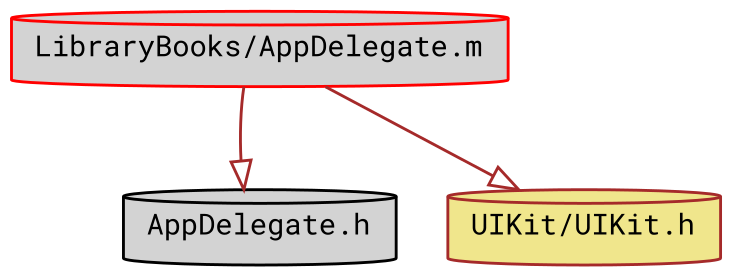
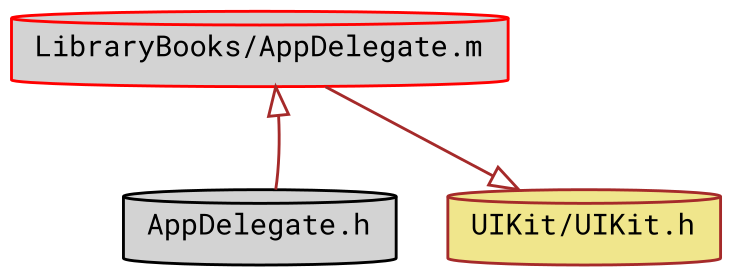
edge "LibraryBooks/AppDelegate.m" -> "AppDelegate.h": reversed
